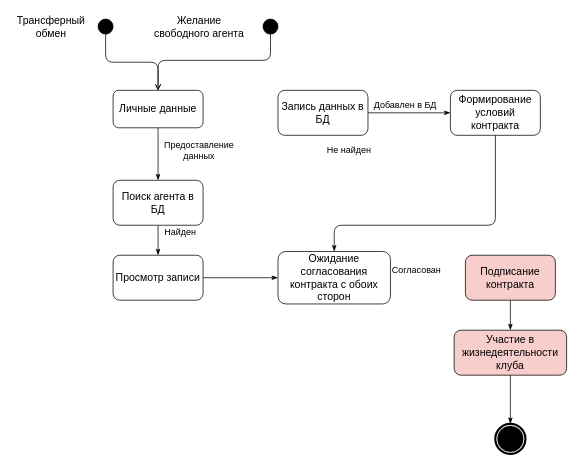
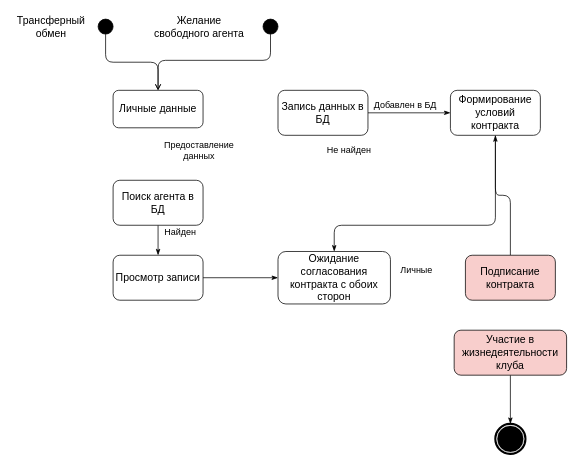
edge "Личные данные" -> "Поиск агента в БД": removed
node "Согласован": label "Согласован" -> "Личные"
edge "Подписание контракта" -> "Участие в жизнедеятельности клуба": now "Подписание контракта" -> "Формирование условий контракта"
